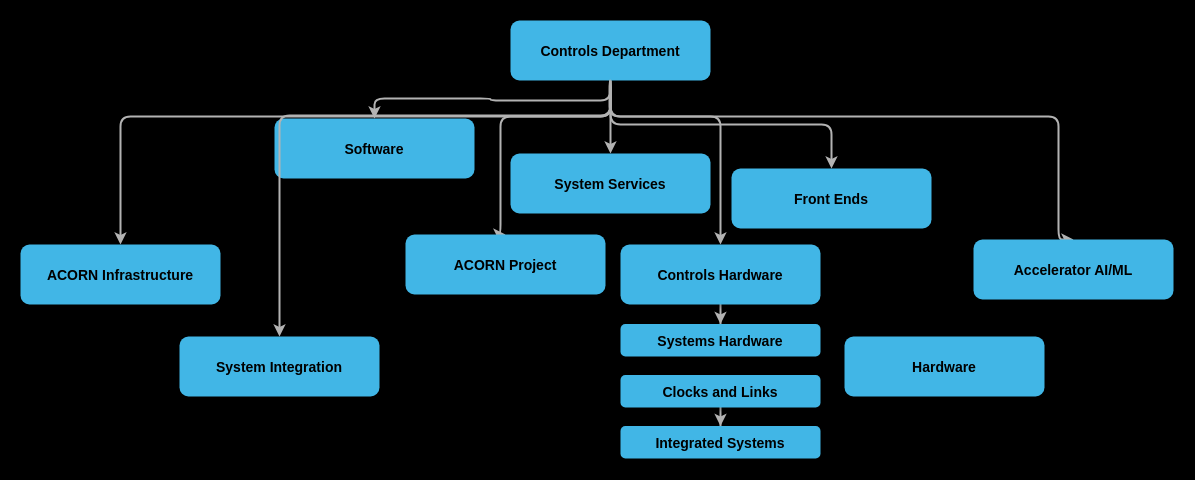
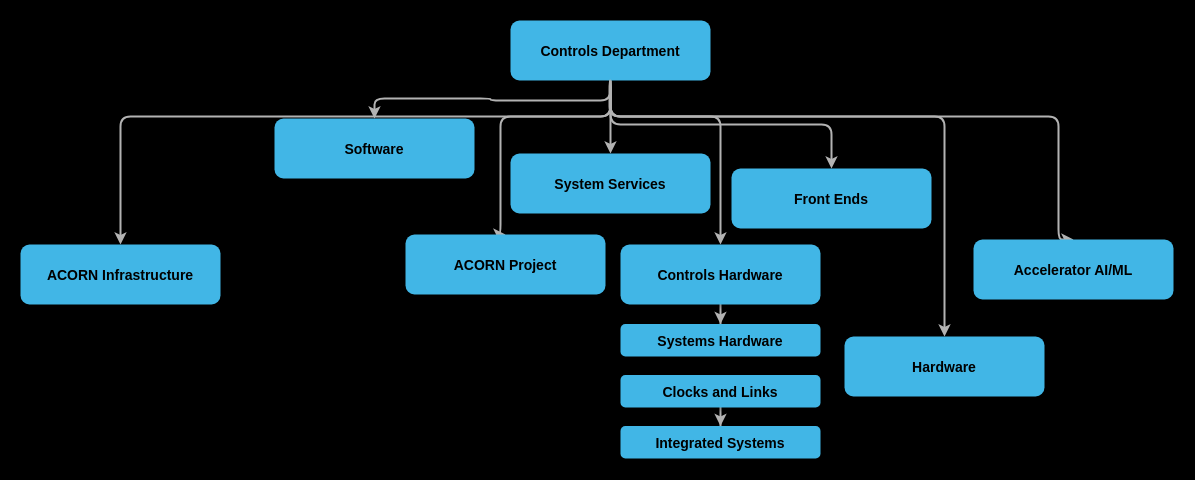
edge "Controls Department" -> "System Integration": removed
edge "Controls Department" -> "Hardware": added
node "System Integration": removed
